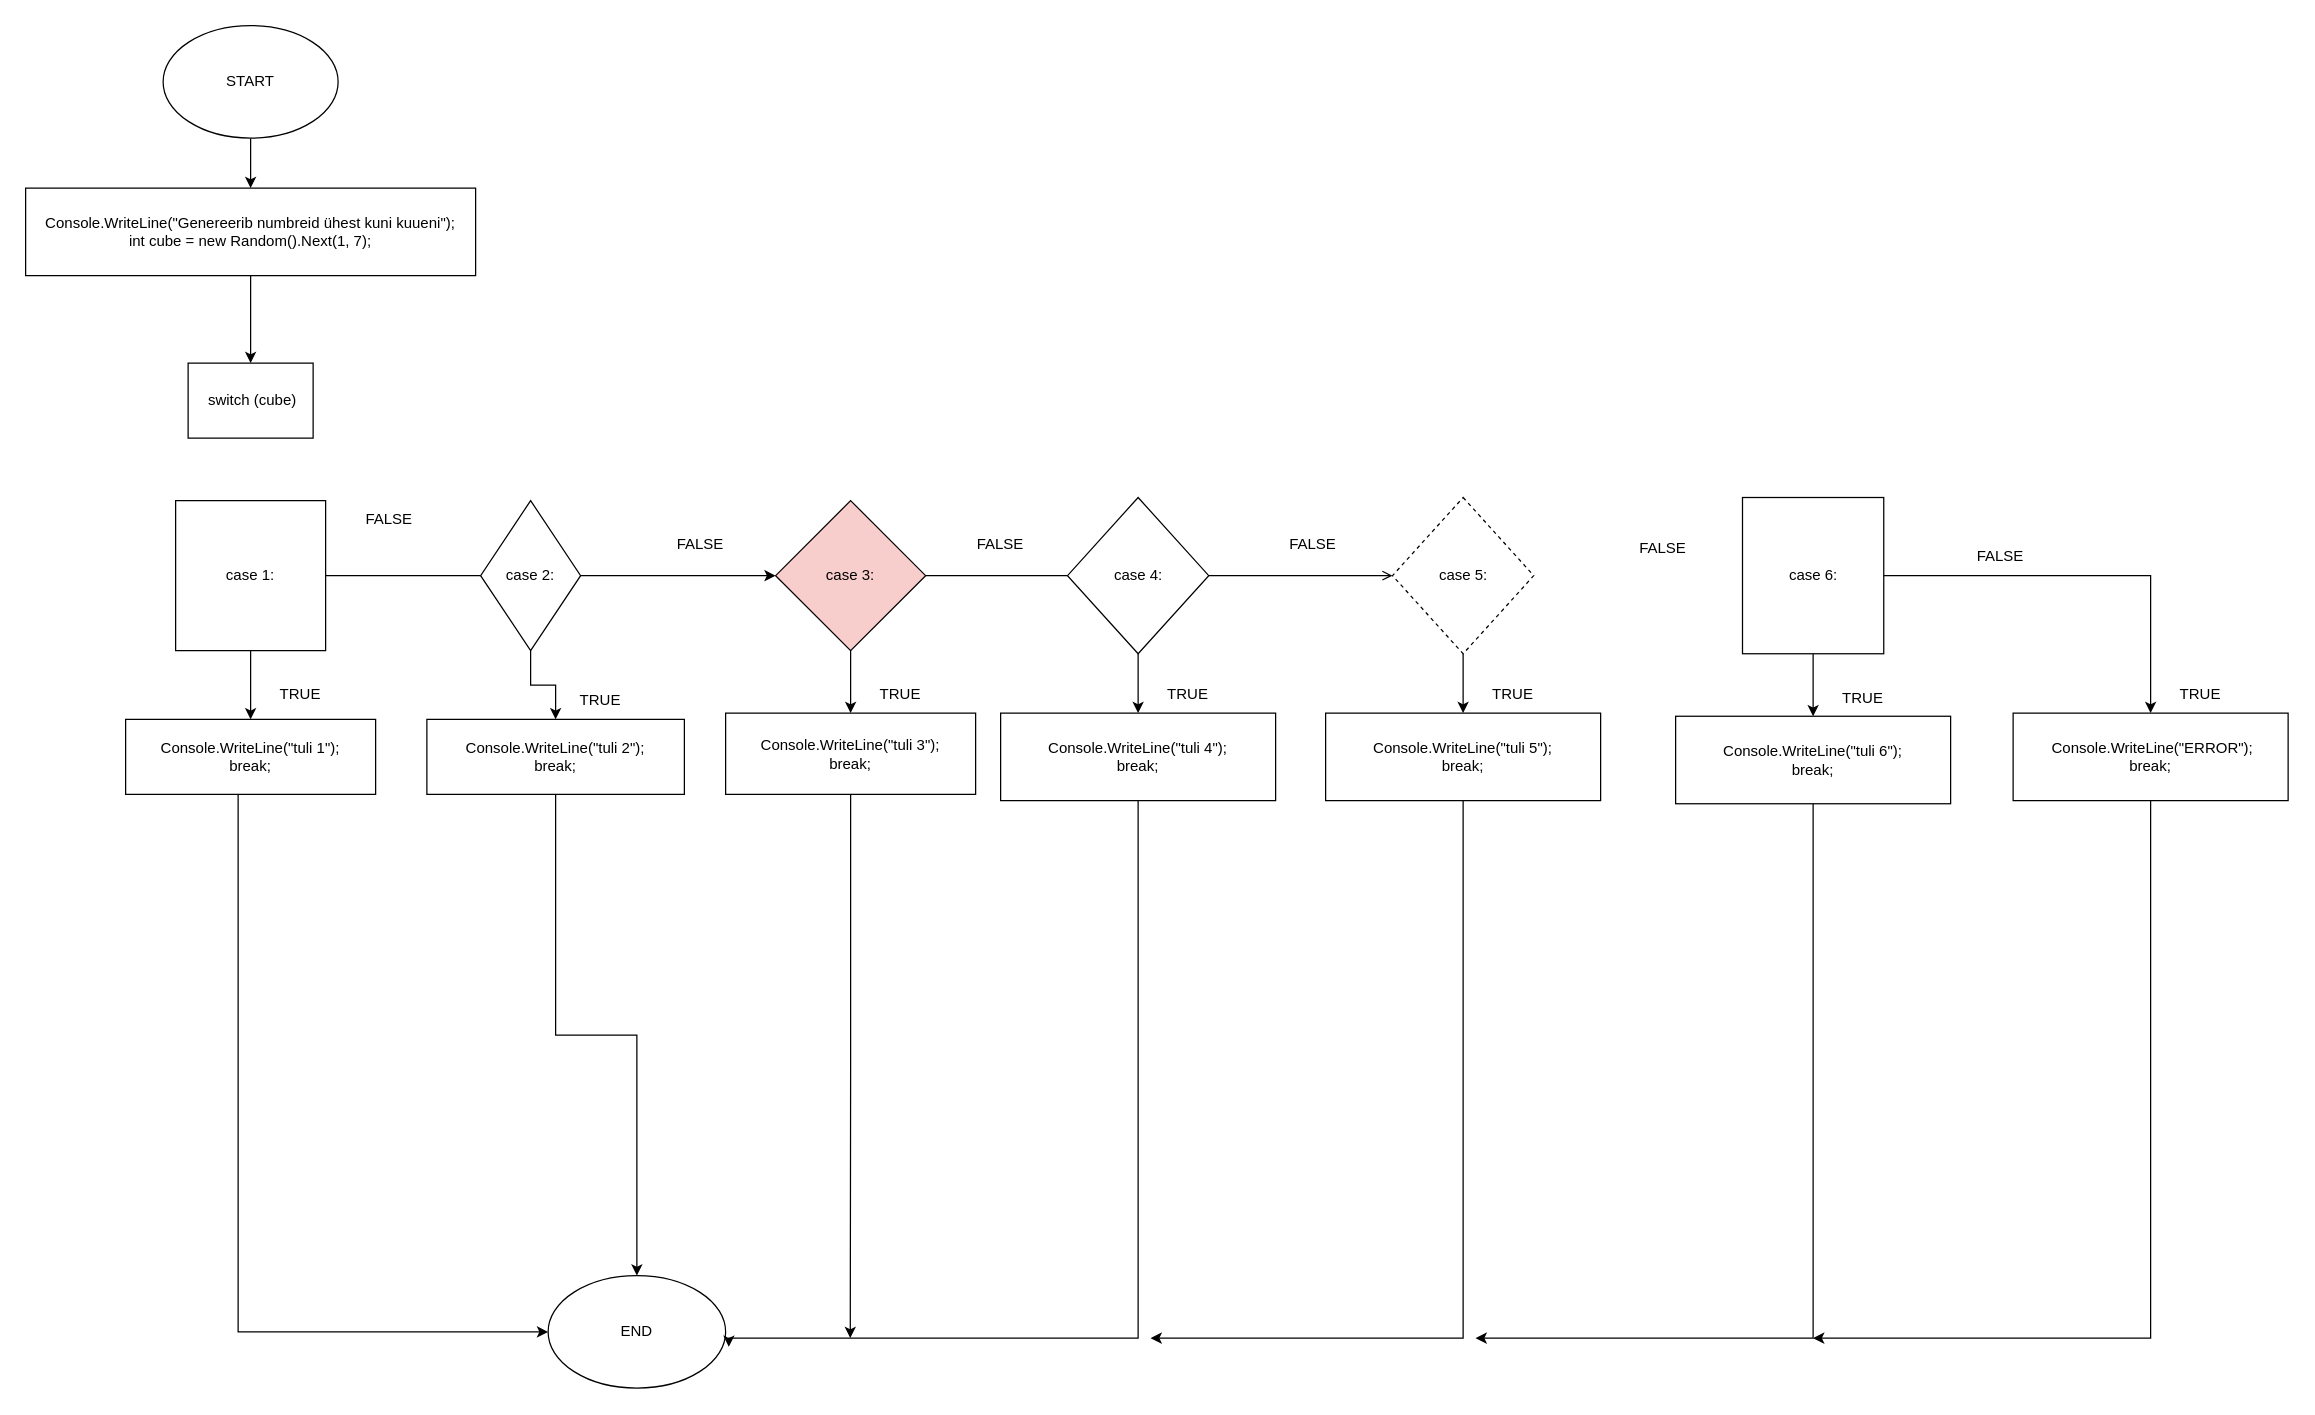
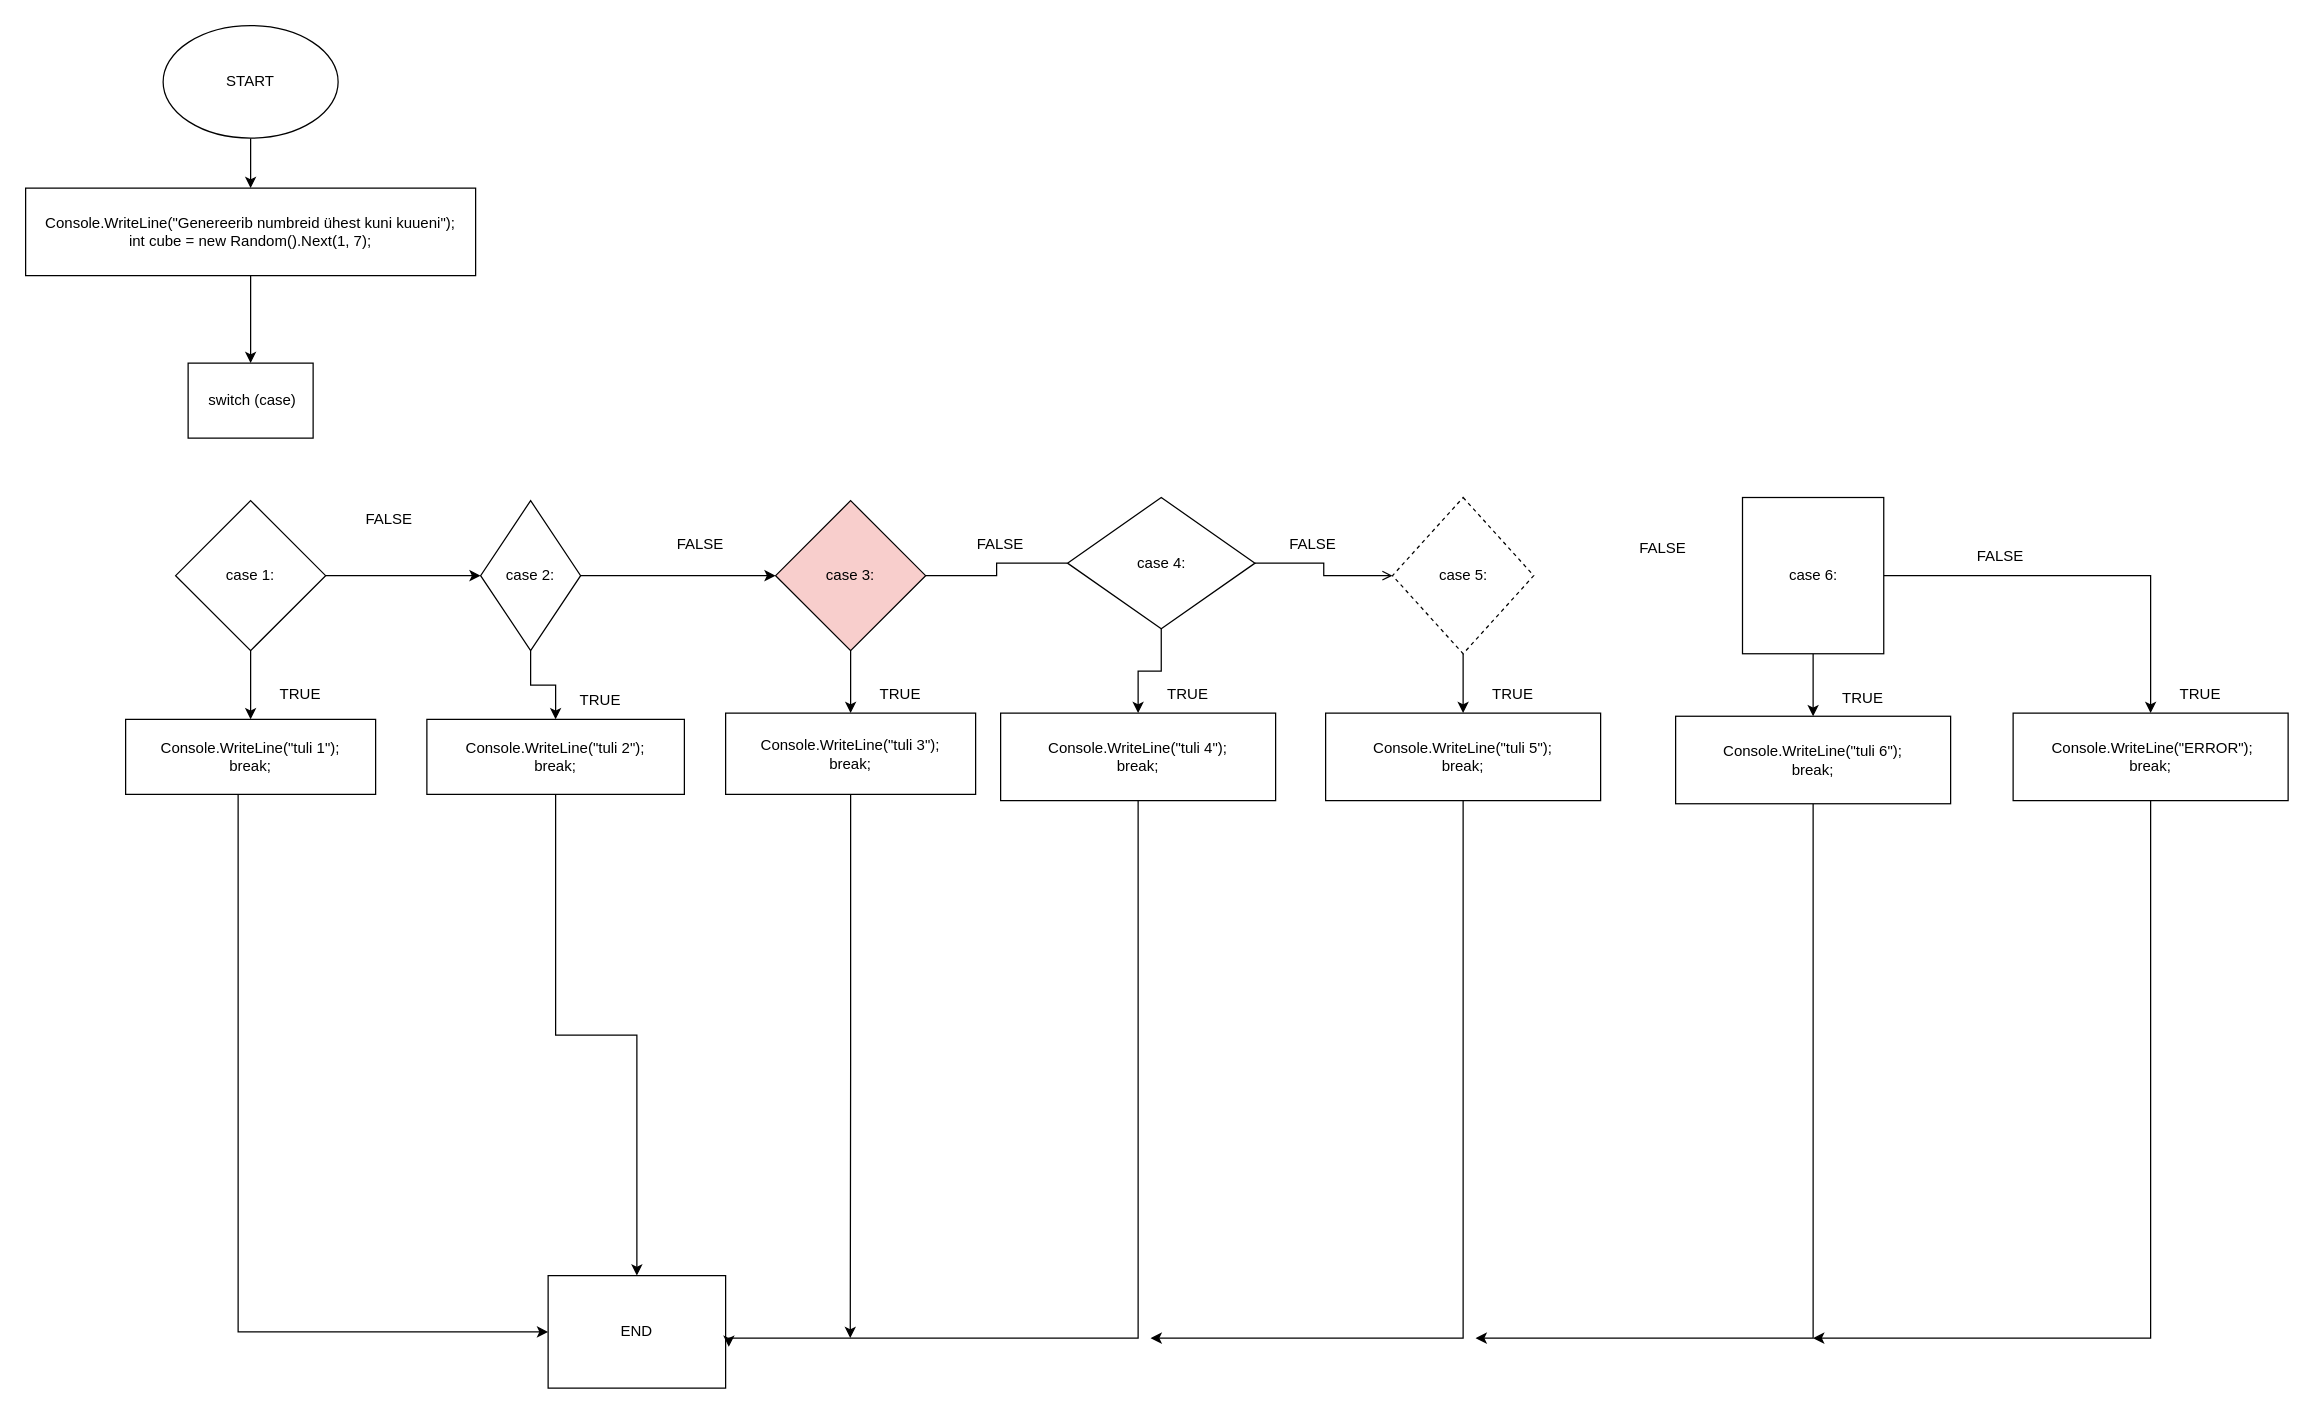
node "switch (cube)": label "switch (cube)" -> "switch (case)"
node "case 1:": shape rectangle -> diamond
edge "case 1:" -- "case 2:": arrowhead none -> classic
node "case 4:": size 141x156 -> 188x131
node "END": shape ellipse -> rectangle
